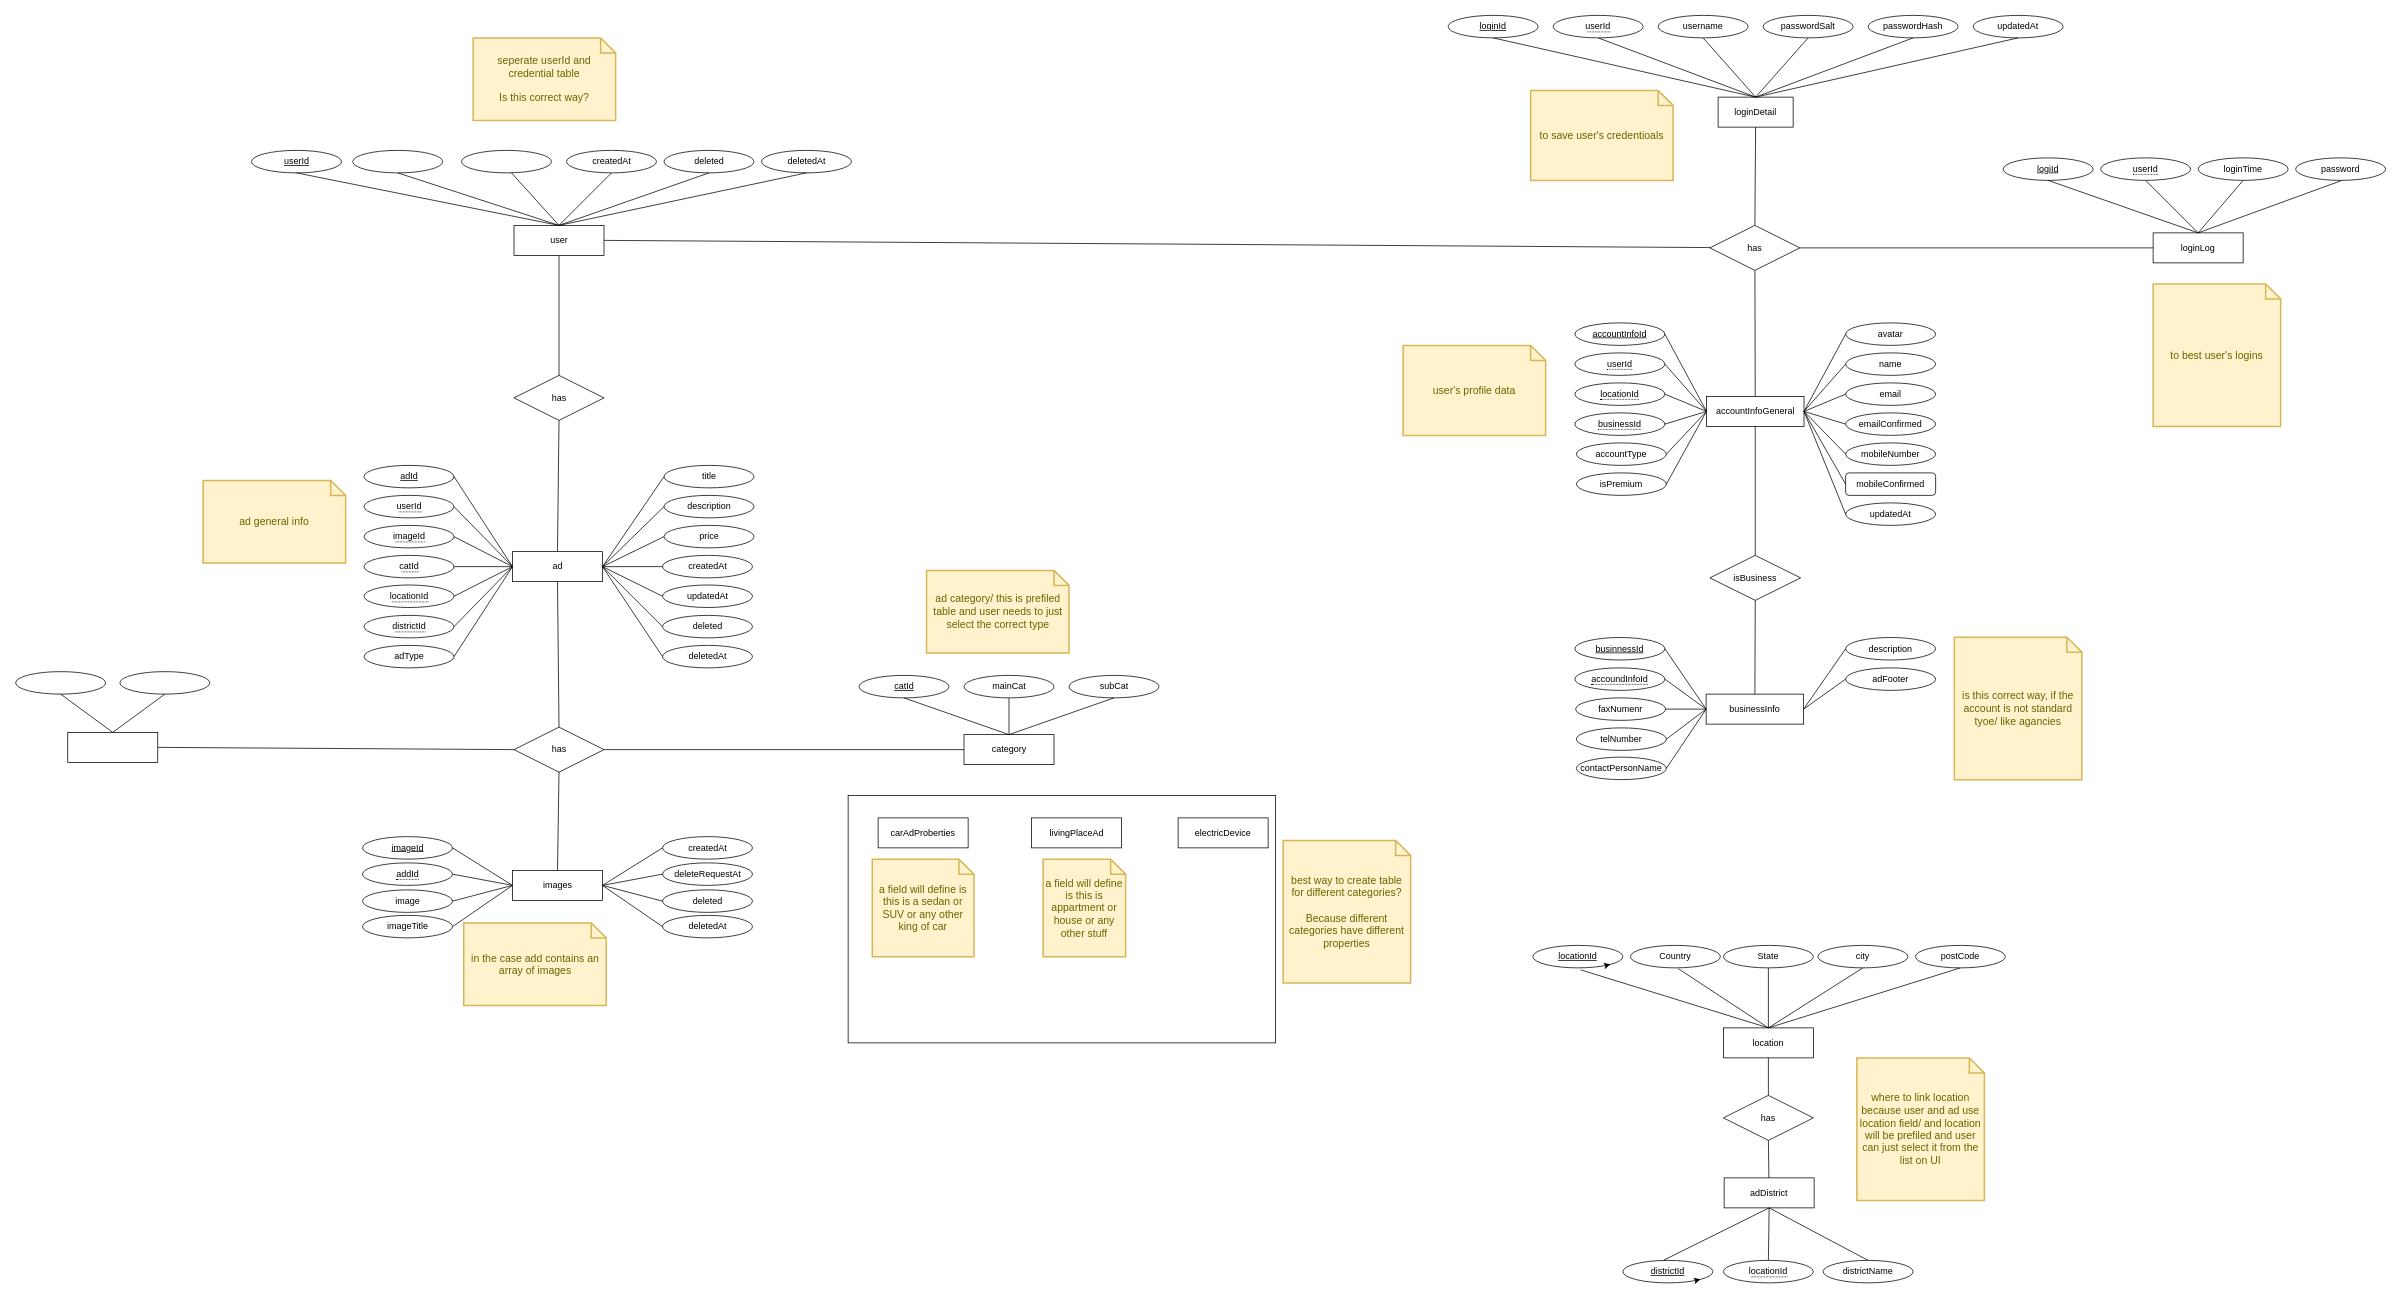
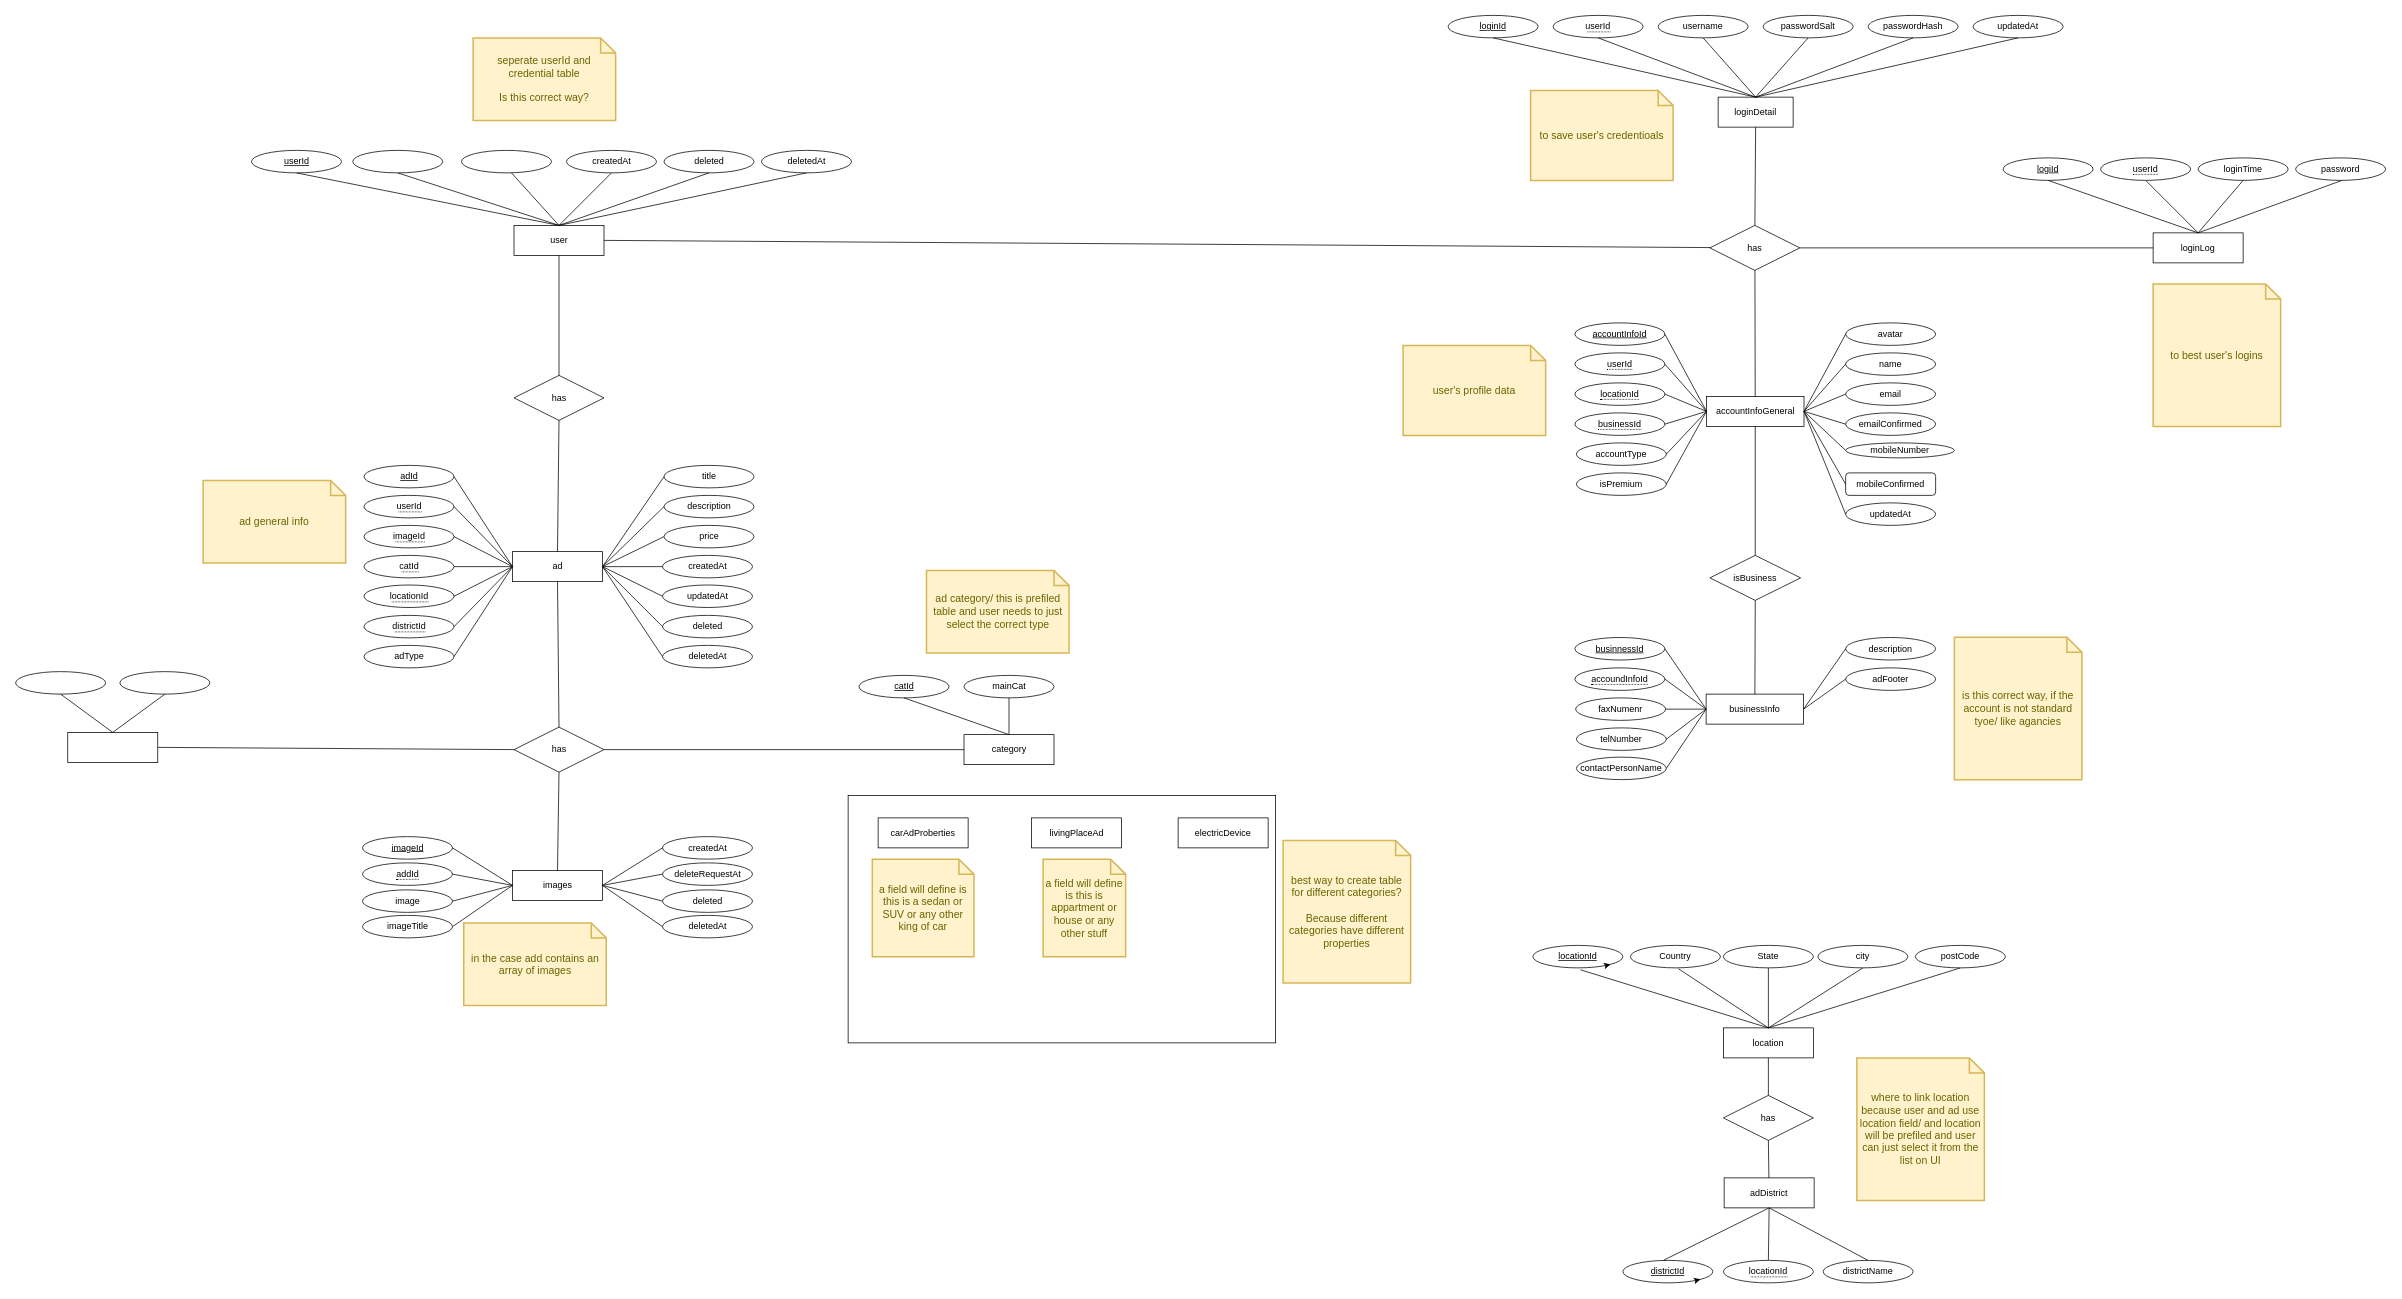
node "mobileNumber": size 90x23 -> 109x15
node "subCat": removed
edge "subCat" -- "category": removed
